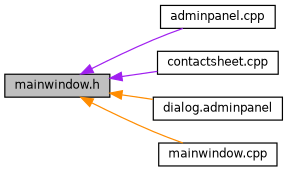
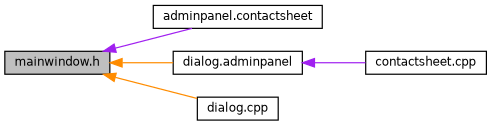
node "adminpanel.cpp": label "adminpanel.cpp" -> "adminpanel.contactsheet"
edge "contactsheet.cpp" -> "mainwindow.h": now "contactsheet.cpp" -> "dialog.adminpanel"
node "mainwindow.cpp": label "mainwindow.cpp" -> "dialog.cpp"
